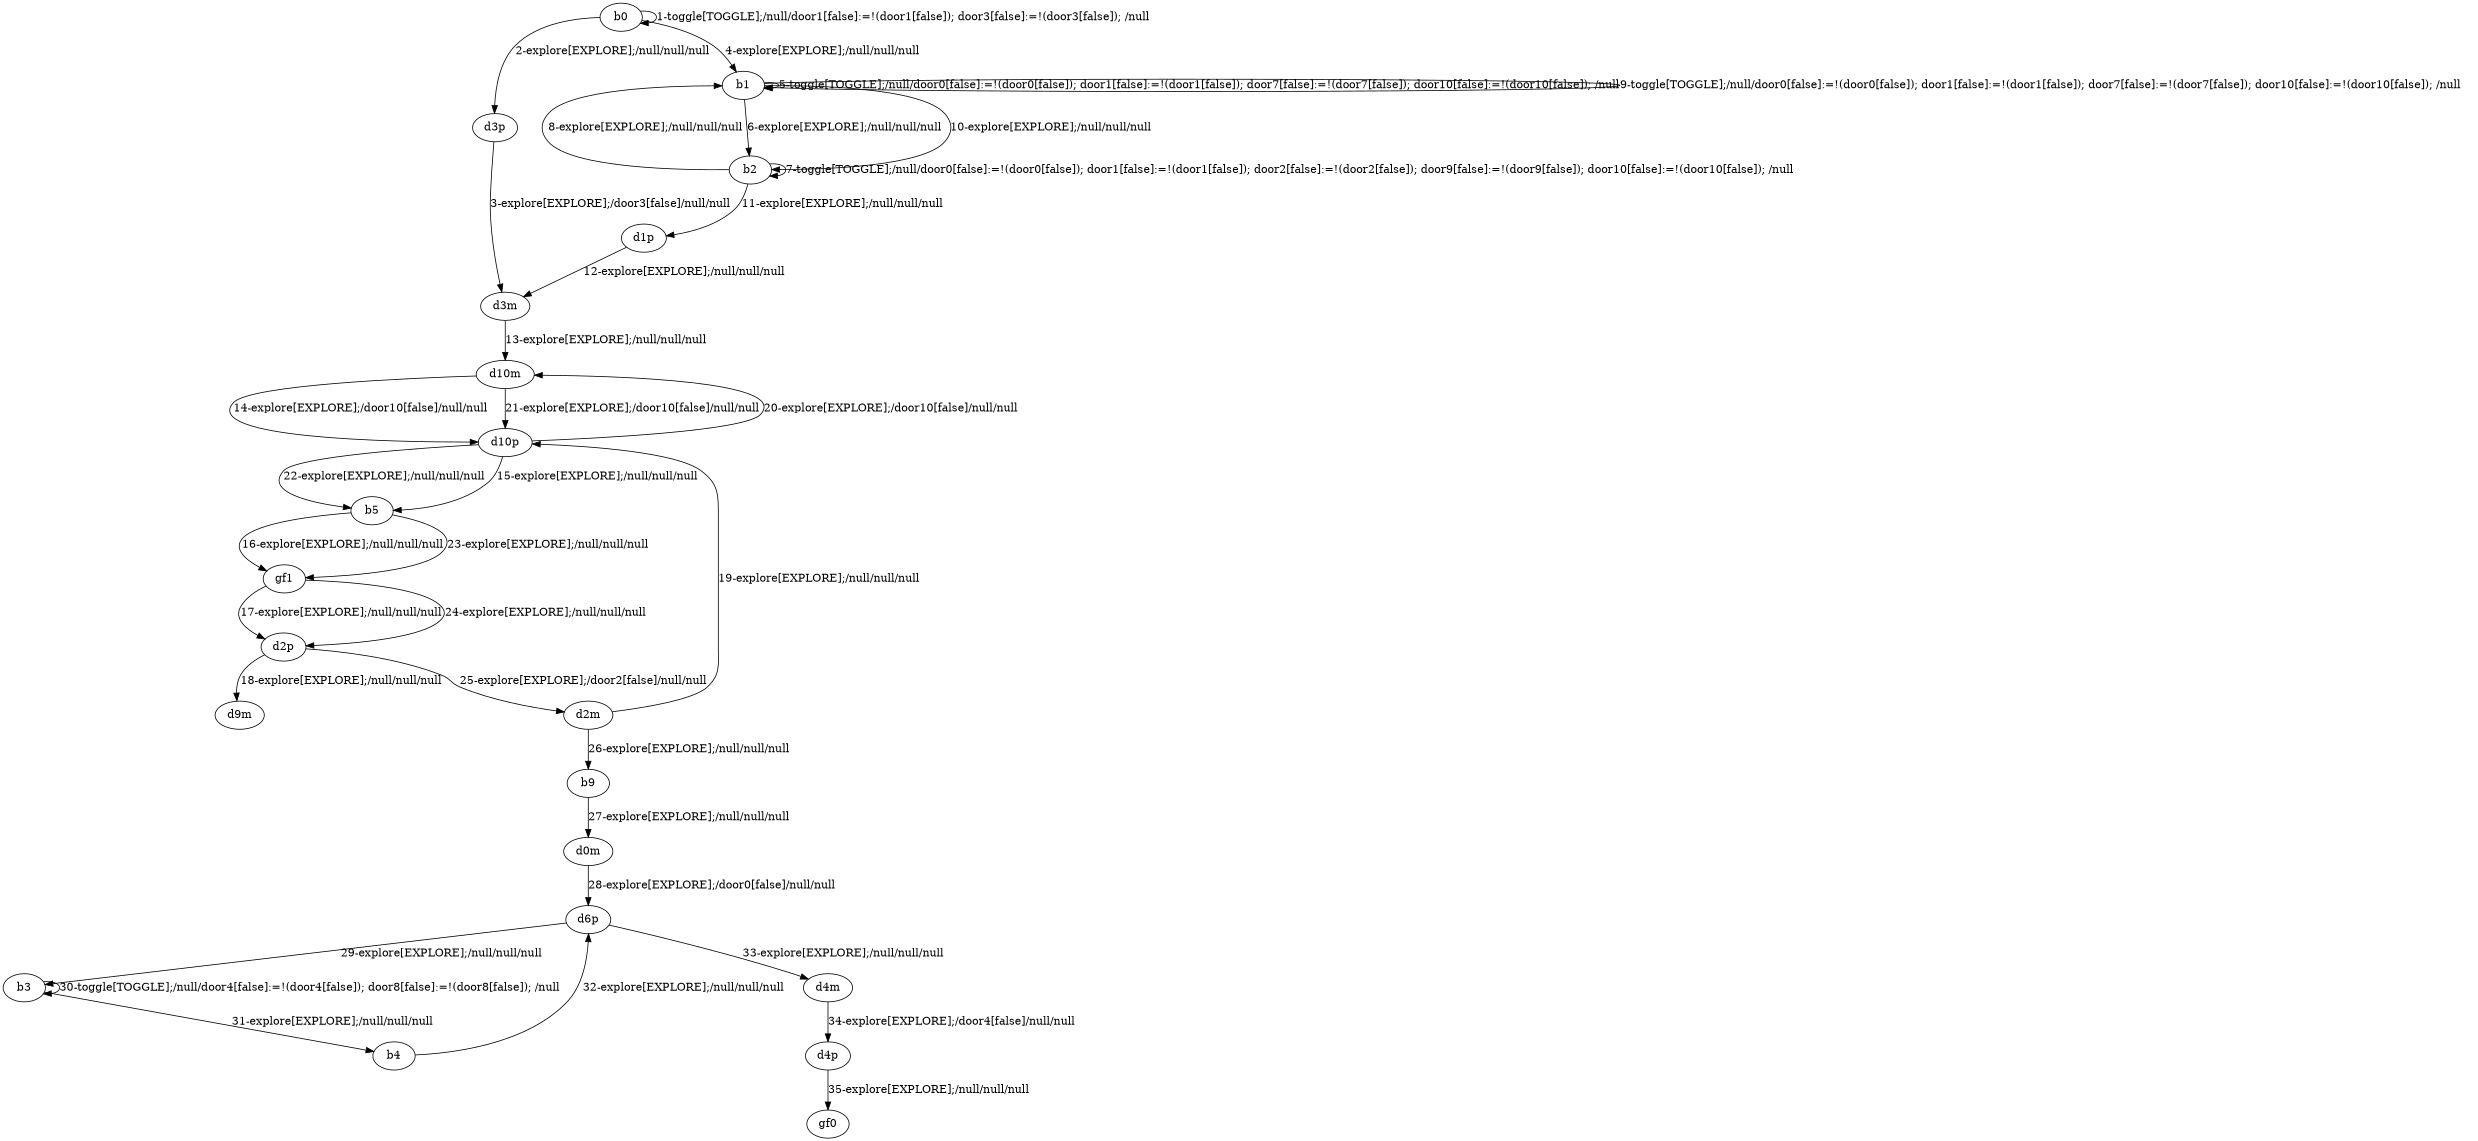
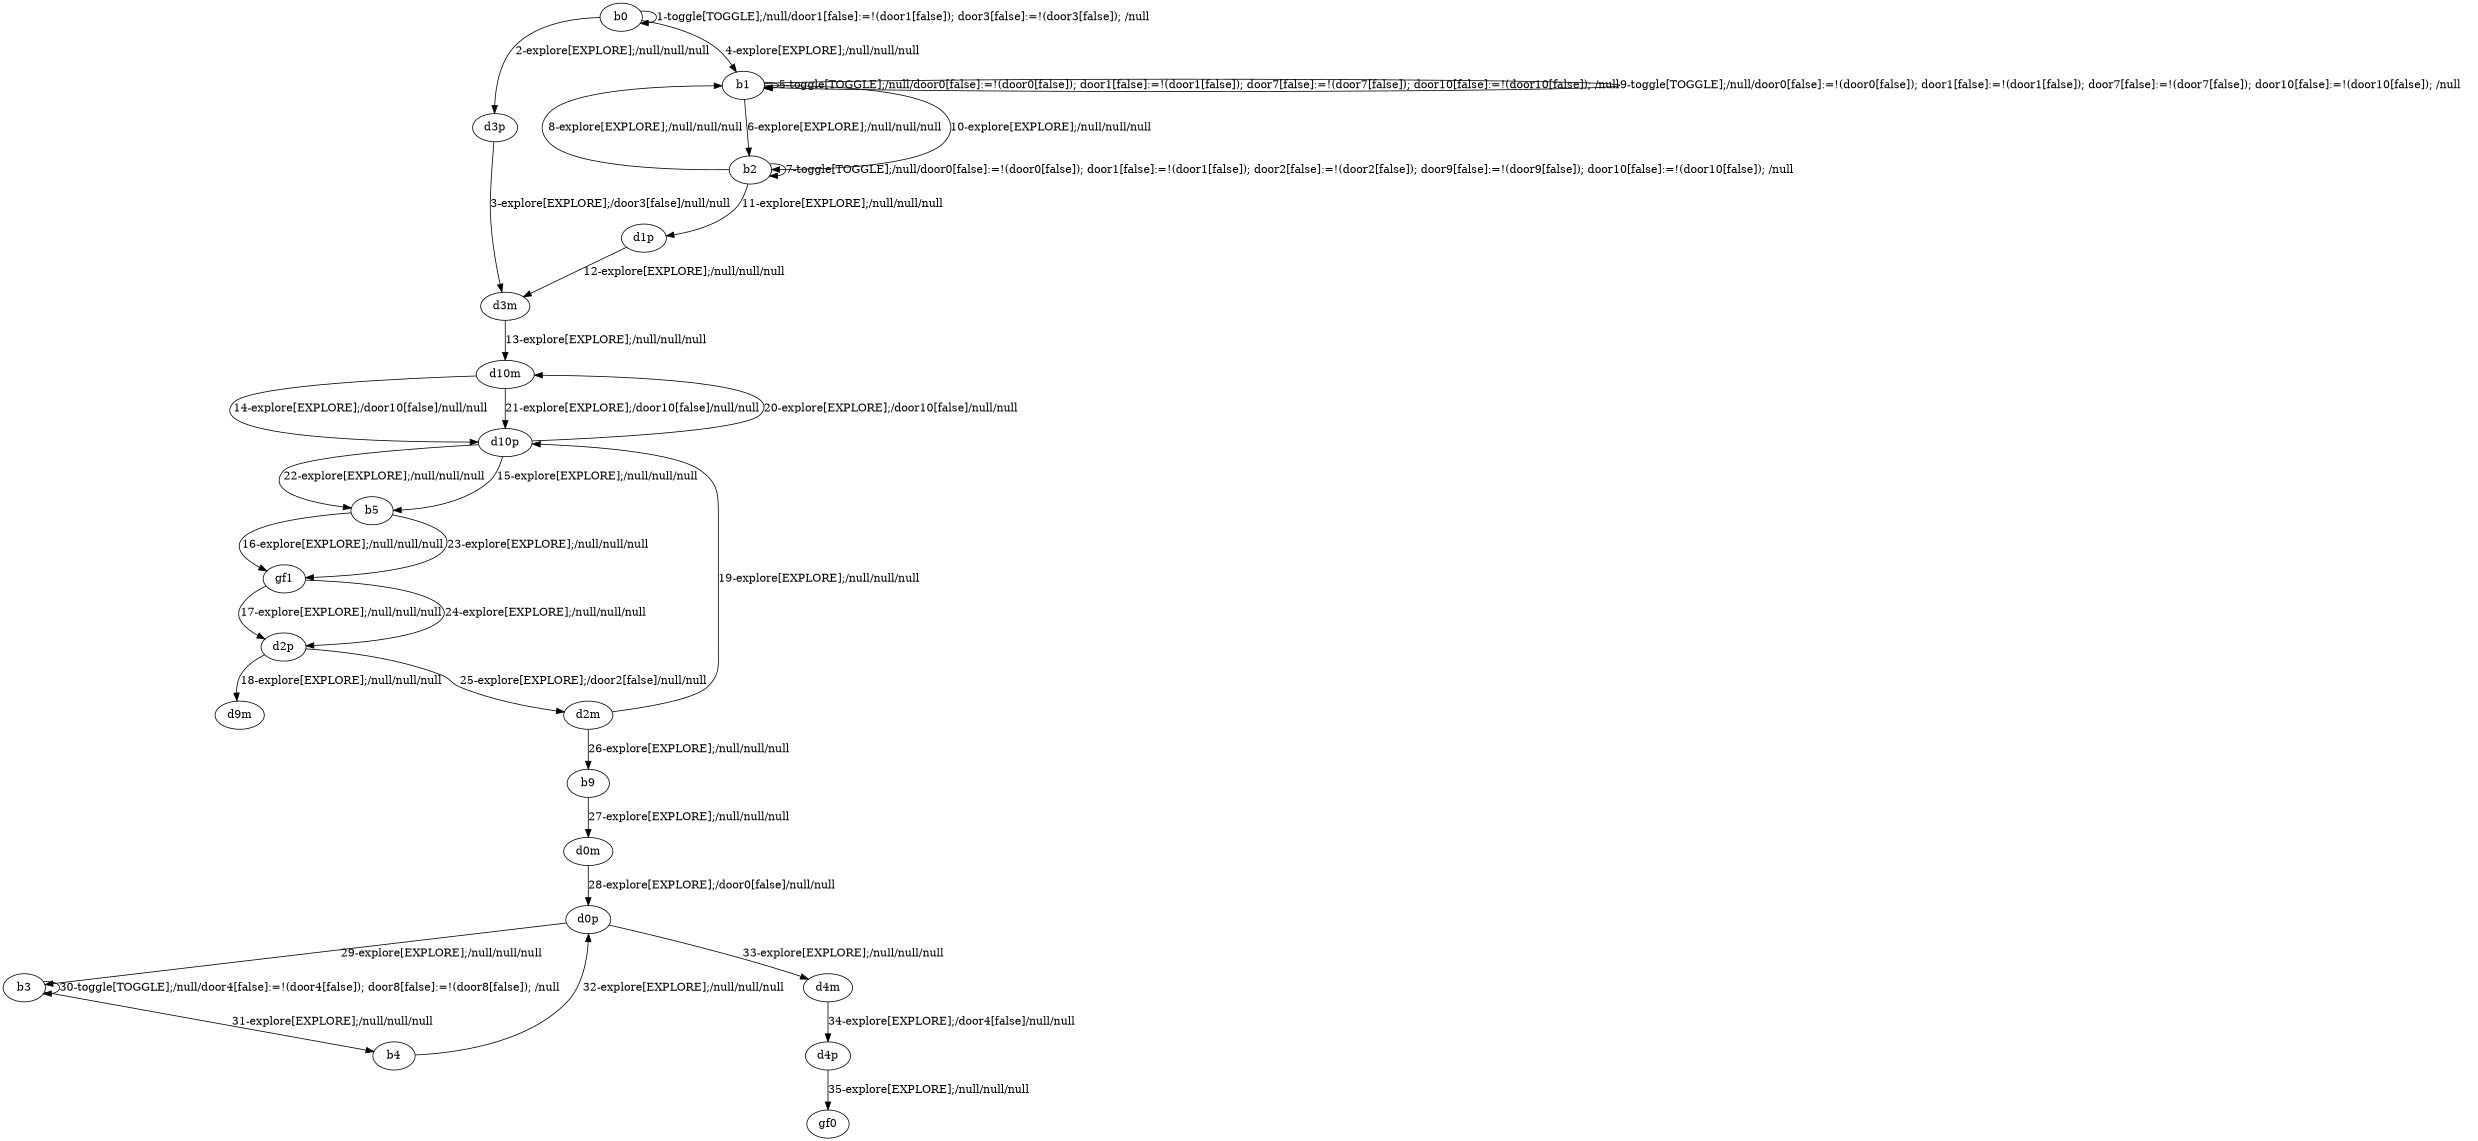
node "d6p": label "d6p" -> "d0p"
